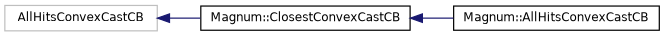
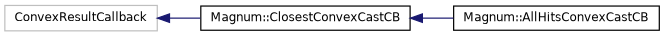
node "AllHitsConvexCastCB": label "AllHitsConvexCastCB" -> "ConvexResultCallback"
